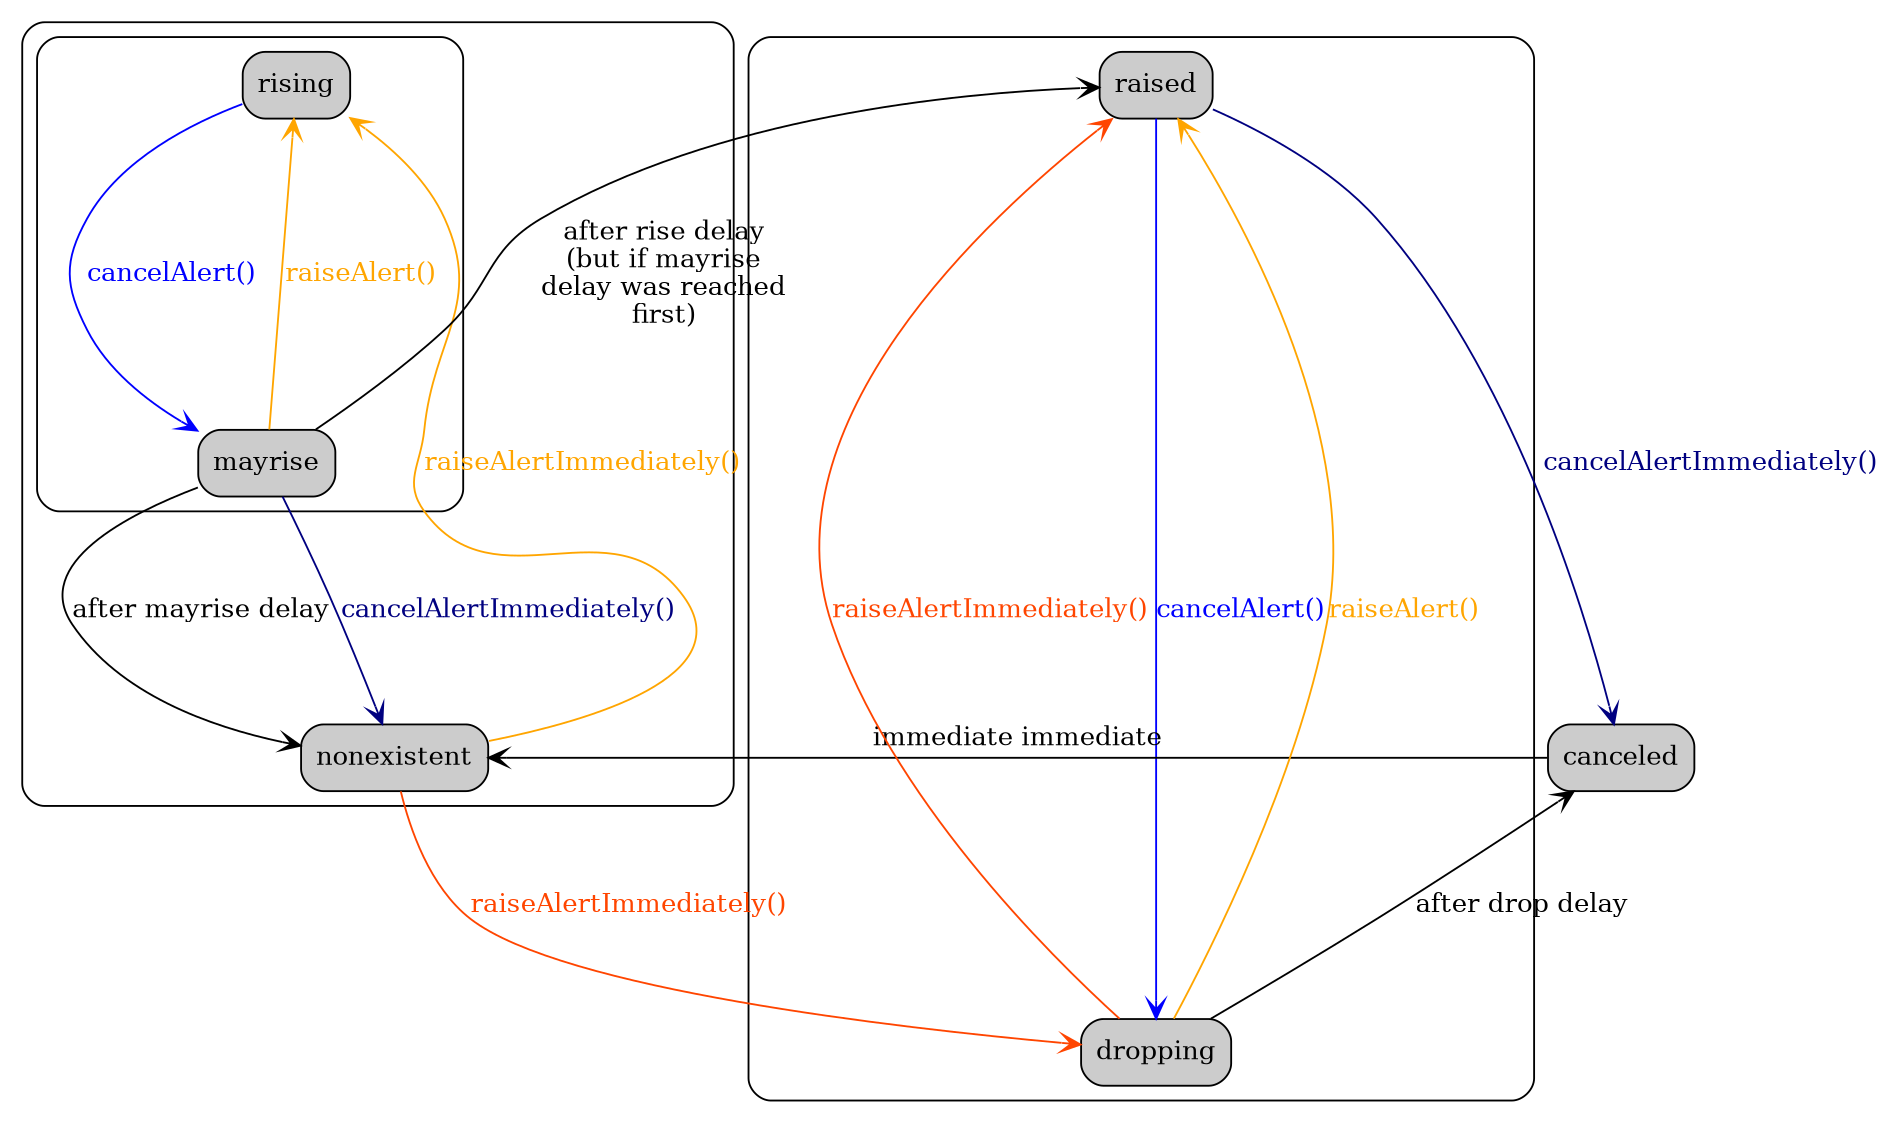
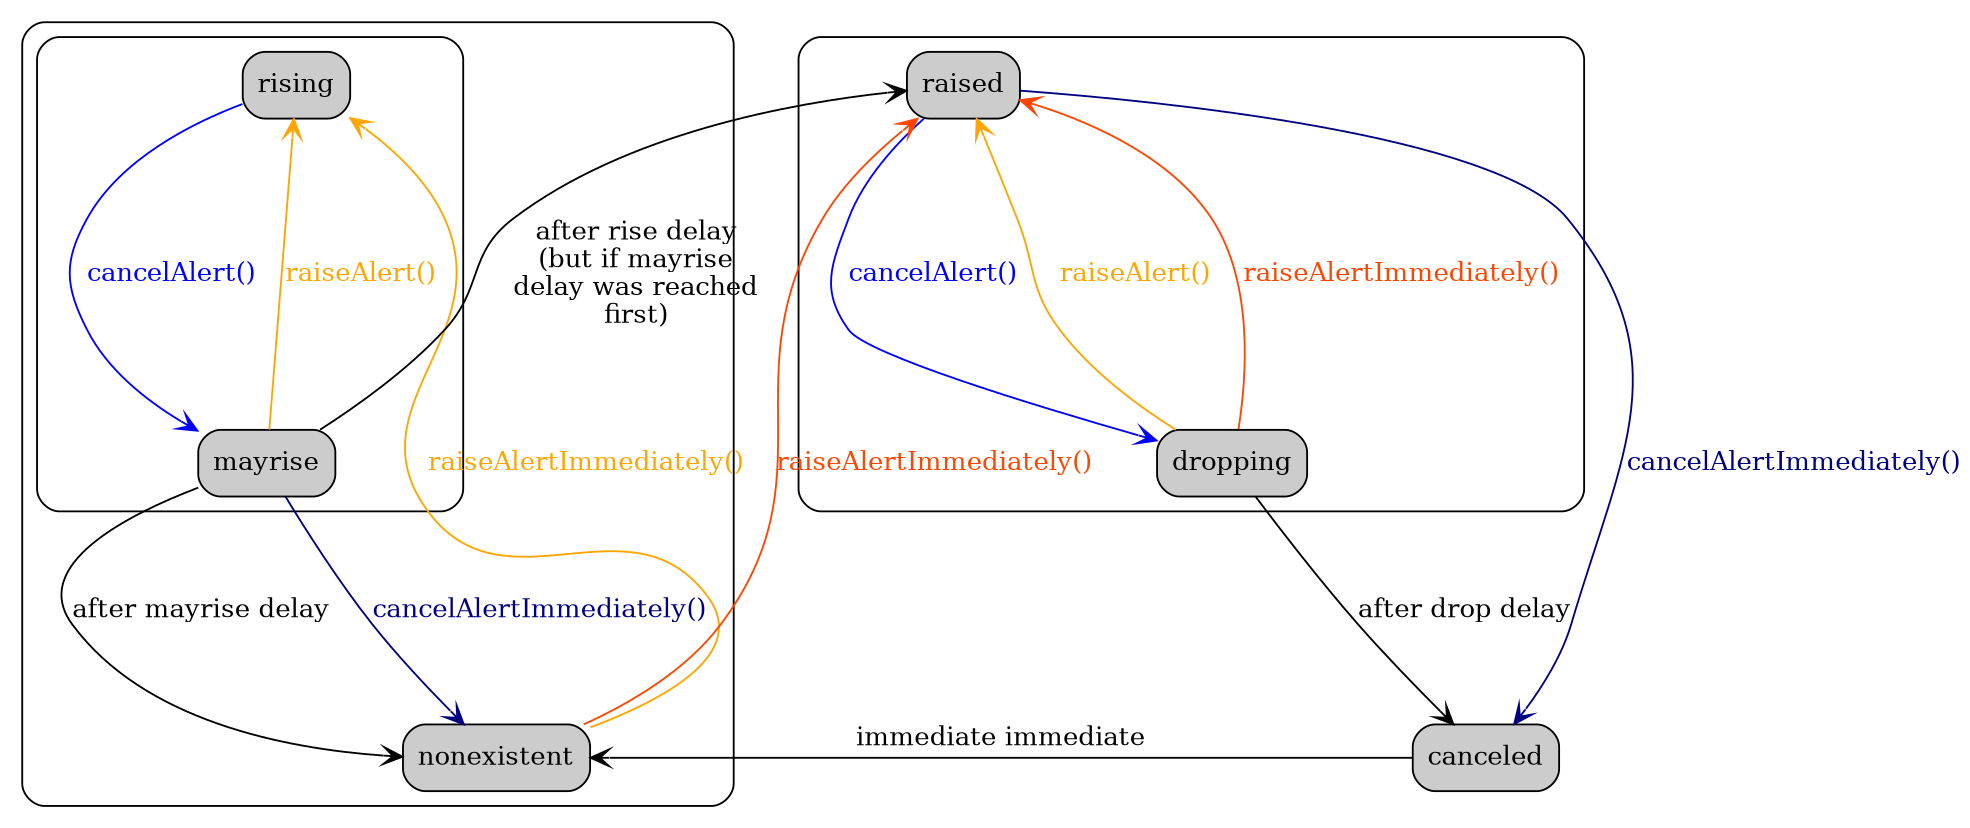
edge "nonexistent" -- "dropping": now "nonexistent" -- "raised"
